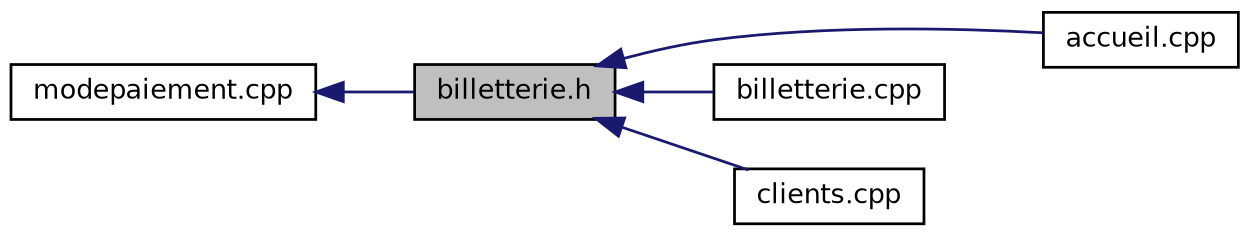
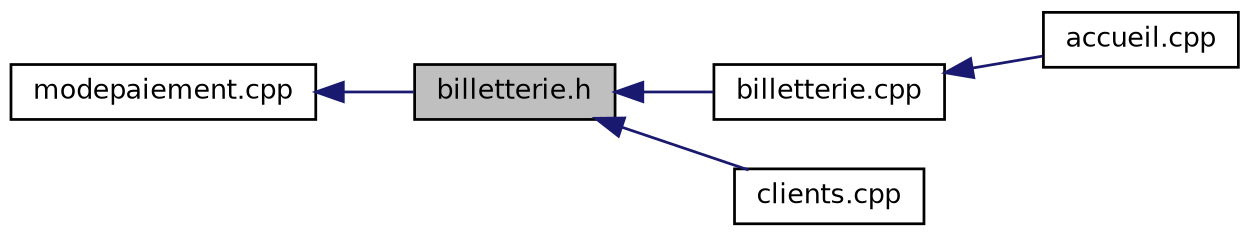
edge "accueil.cpp" -> "billetterie.h": now "accueil.cpp" -> "billetterie.cpp"
